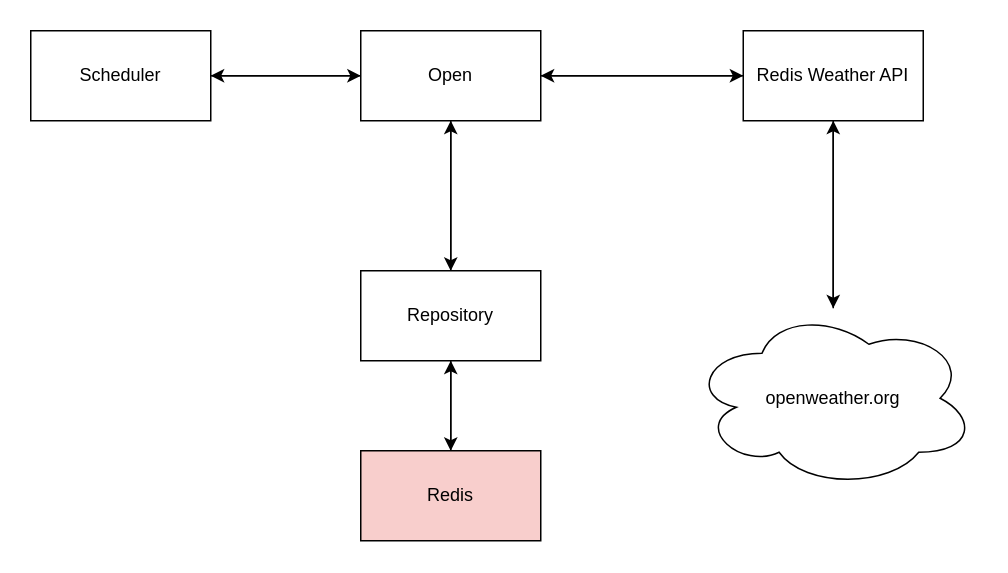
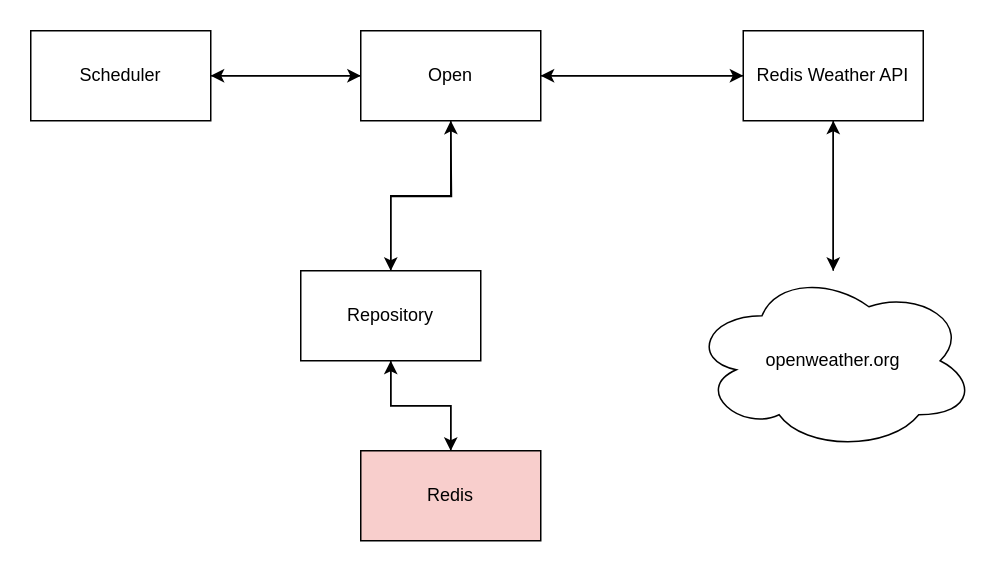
node "Repository": moved (451, 316) -> (391, 316)
node "openweather.org": moved (833, 398) -> (833, 361)
